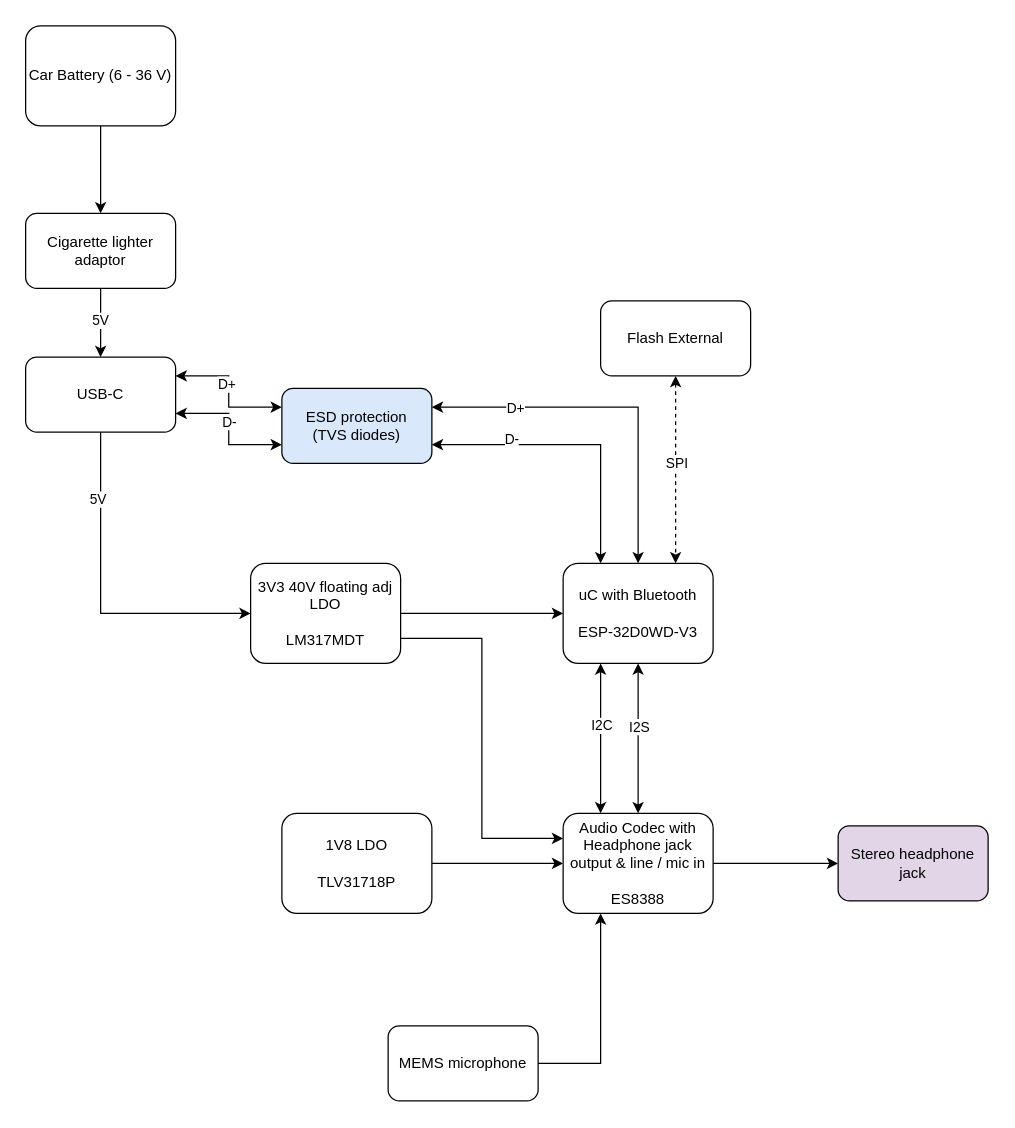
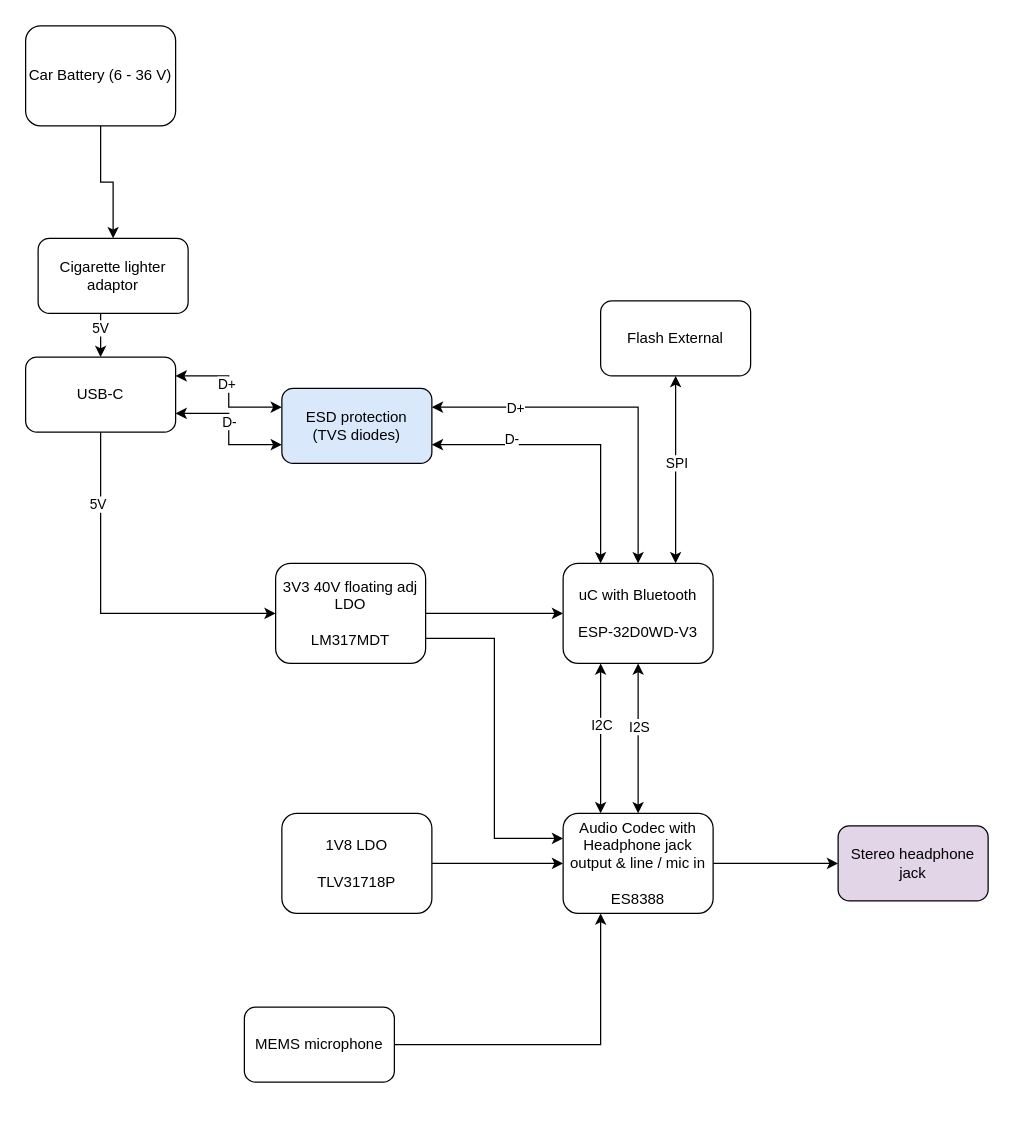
node "Cigarette lighter adaptor": moved (101, 251) -> (113, 276)
edge "Flash External" -- "uC with Bluetooth ESP-32D0WD-V3": style dashed -> solid
node "3V3 40V floating adj LDO LM317MDT": moved (326, 613) -> (351, 613)
node "MEMS microphone": moved (463, 1063) -> (319, 1044)
